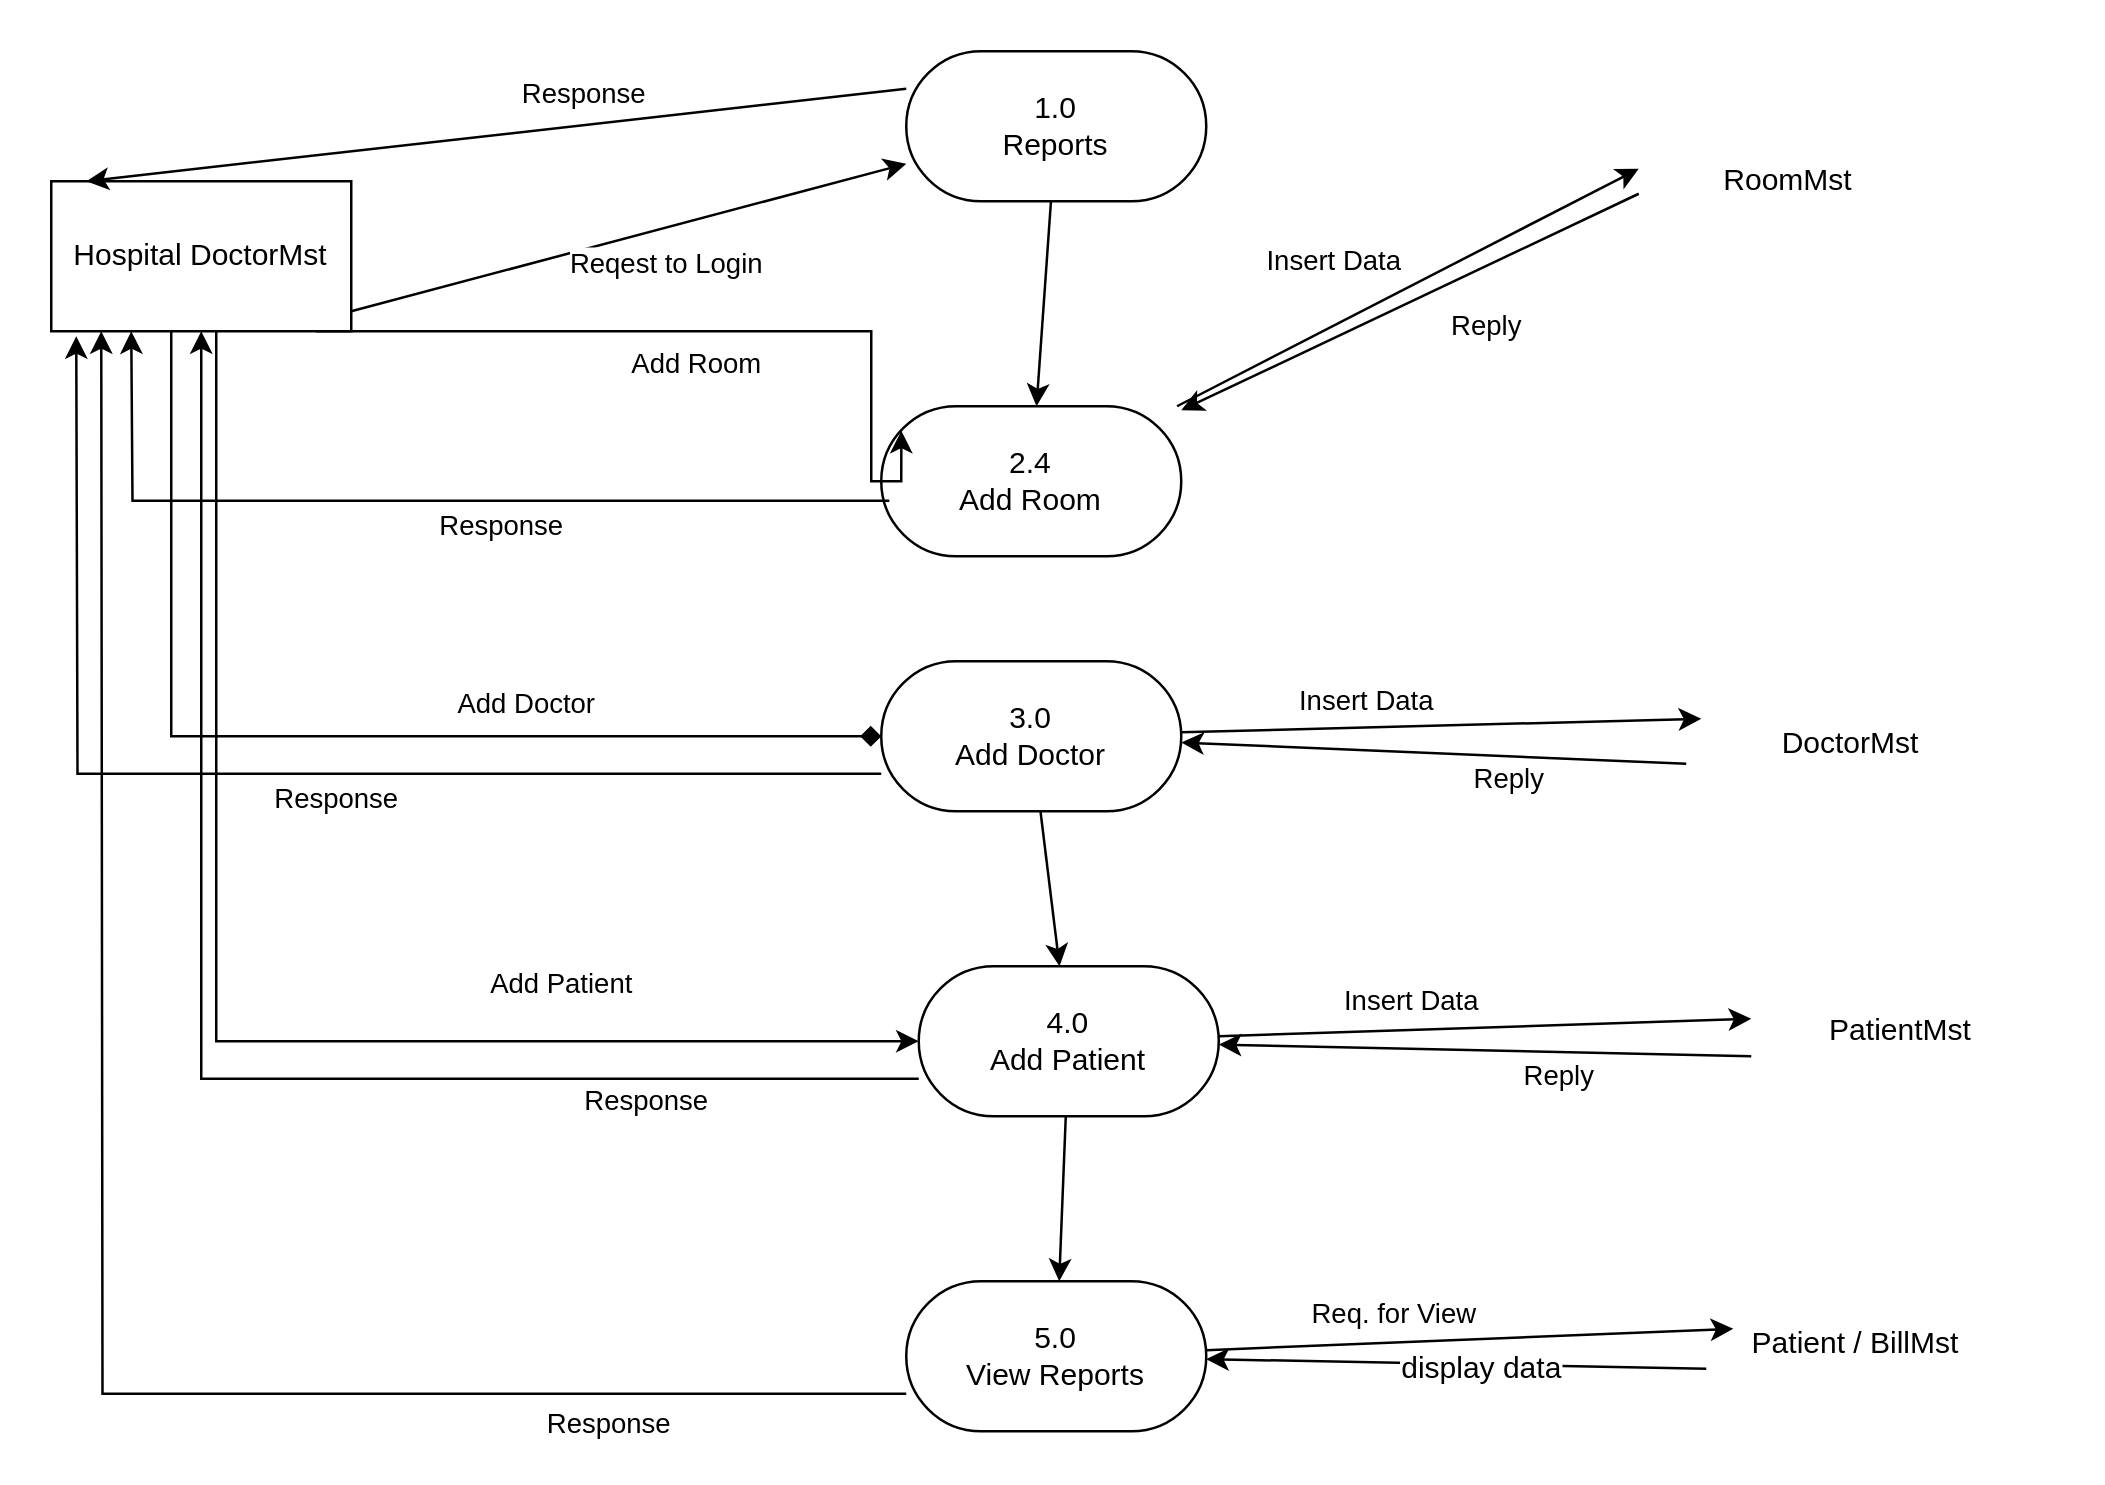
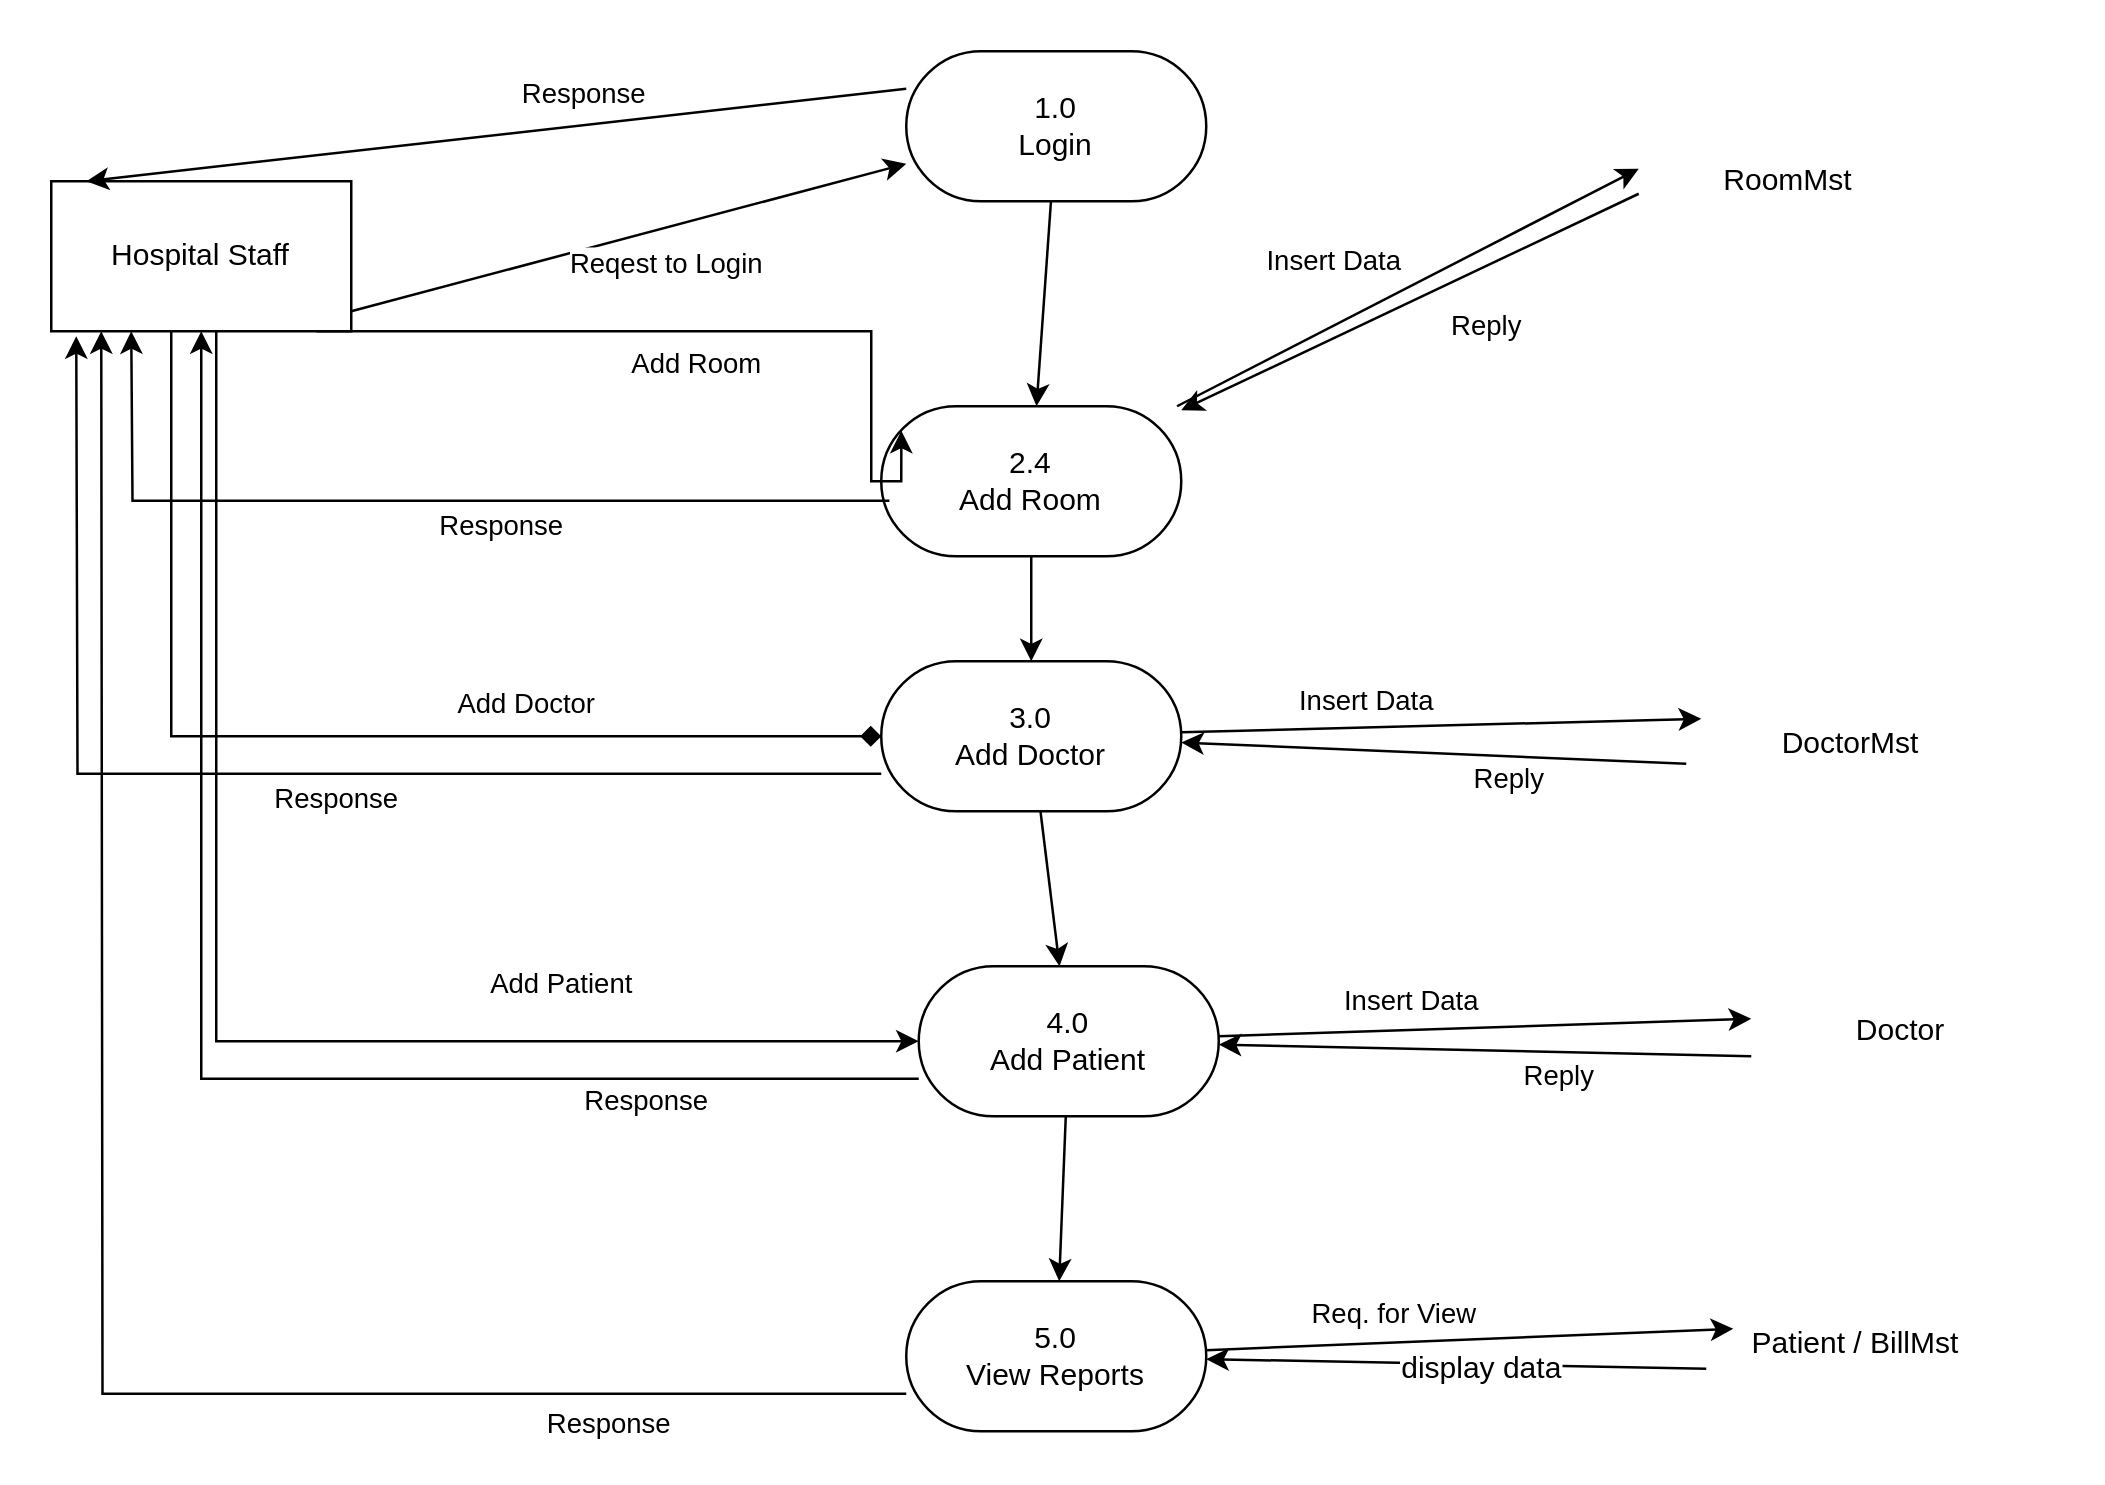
node "1.0 Reports": label "1.0 Reports" -> "1.0 Login"
node "Hospital DoctorMst": label "Hospital DoctorMst" -> "Hospital Staff"
edge "2.4 Add Room" -> "3.0 Add Doctor": added
node "PatientMst": label "PatientMst" -> "Doctor"
